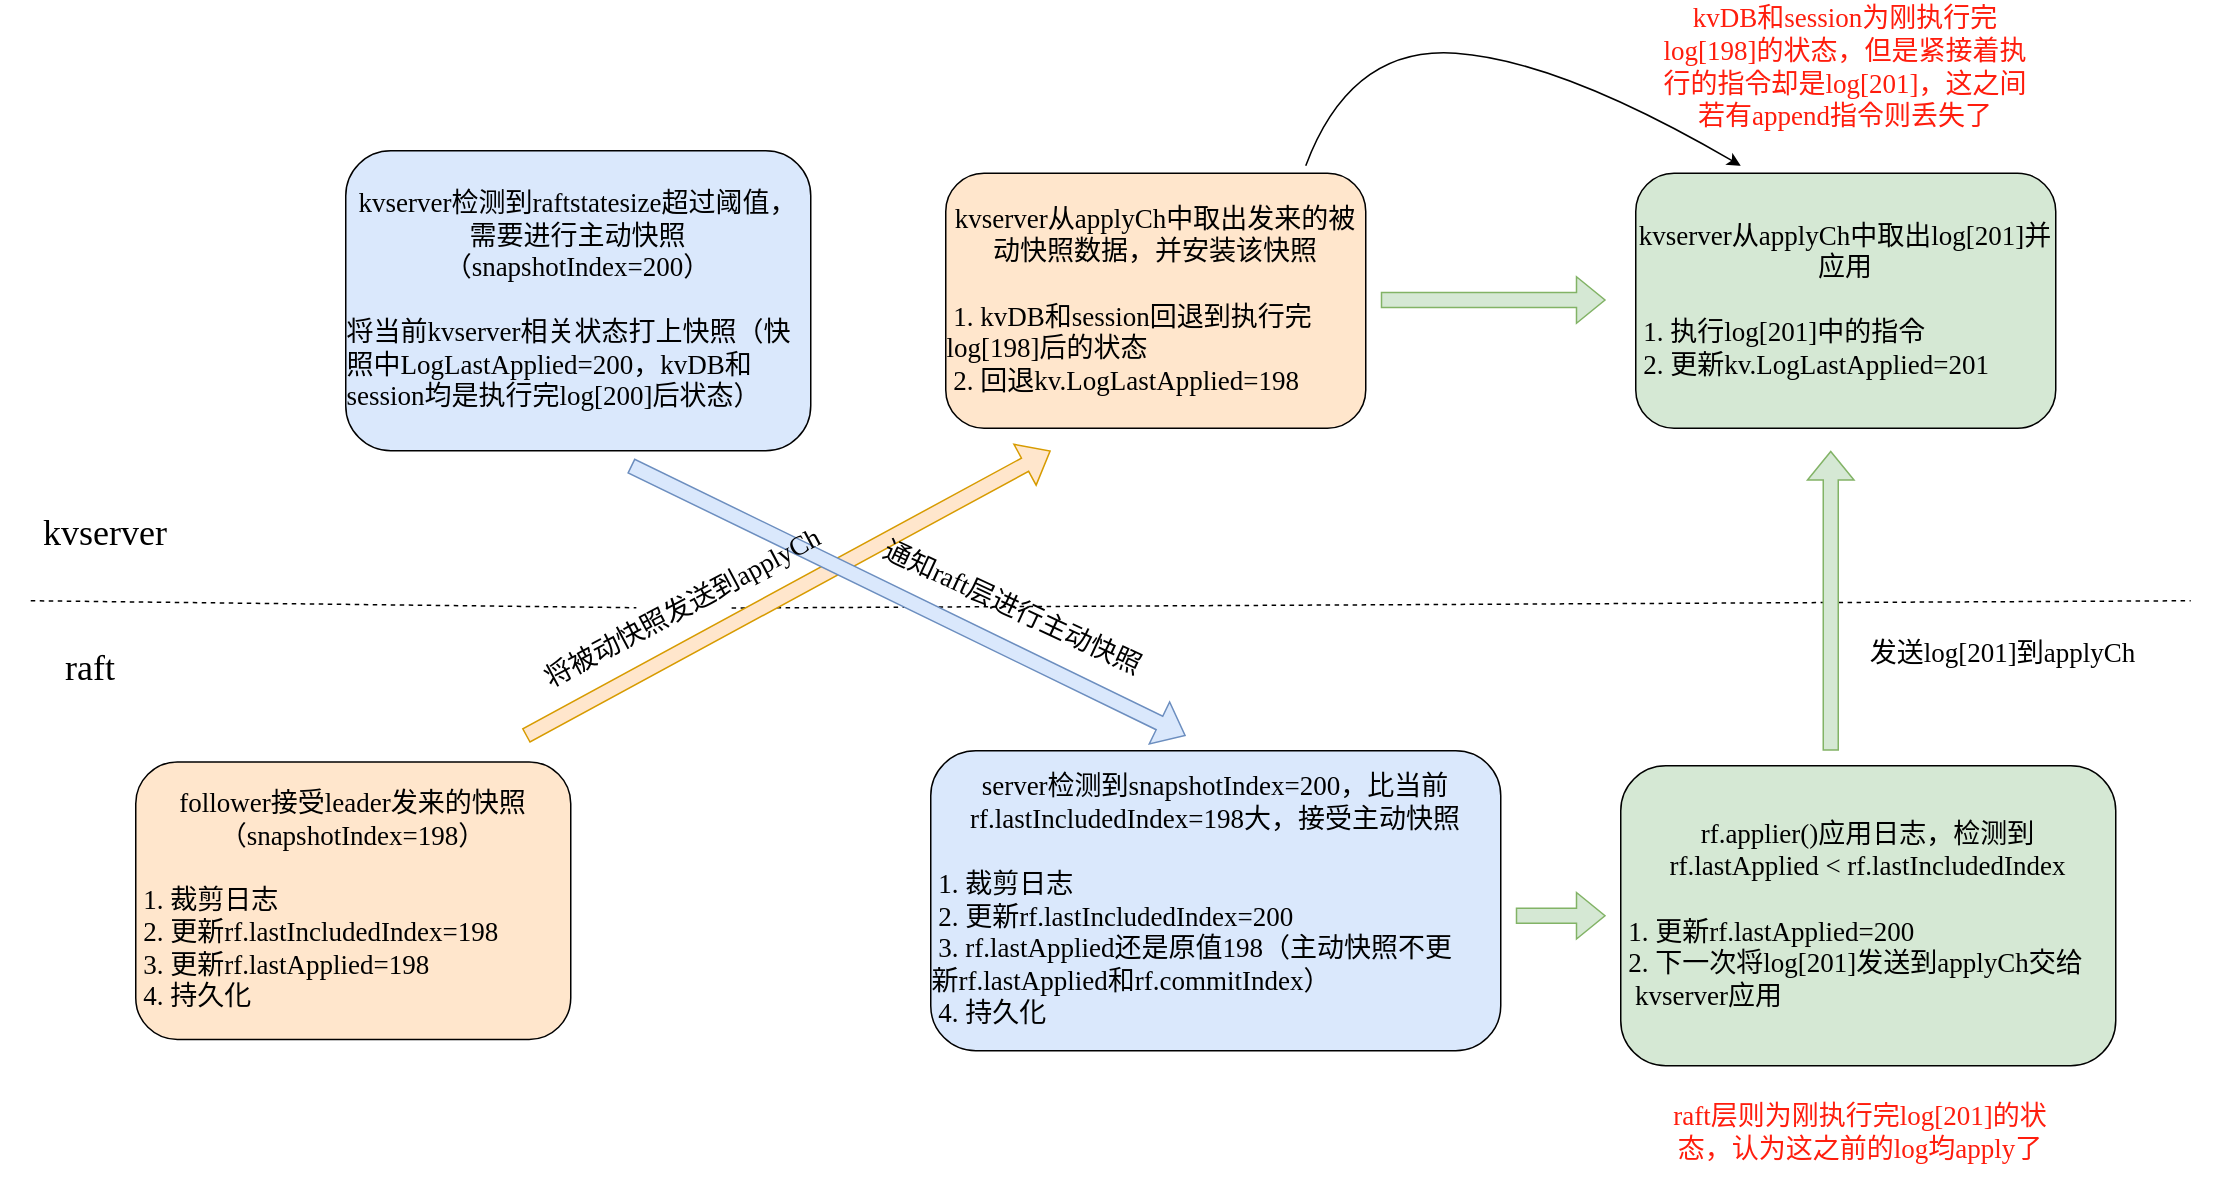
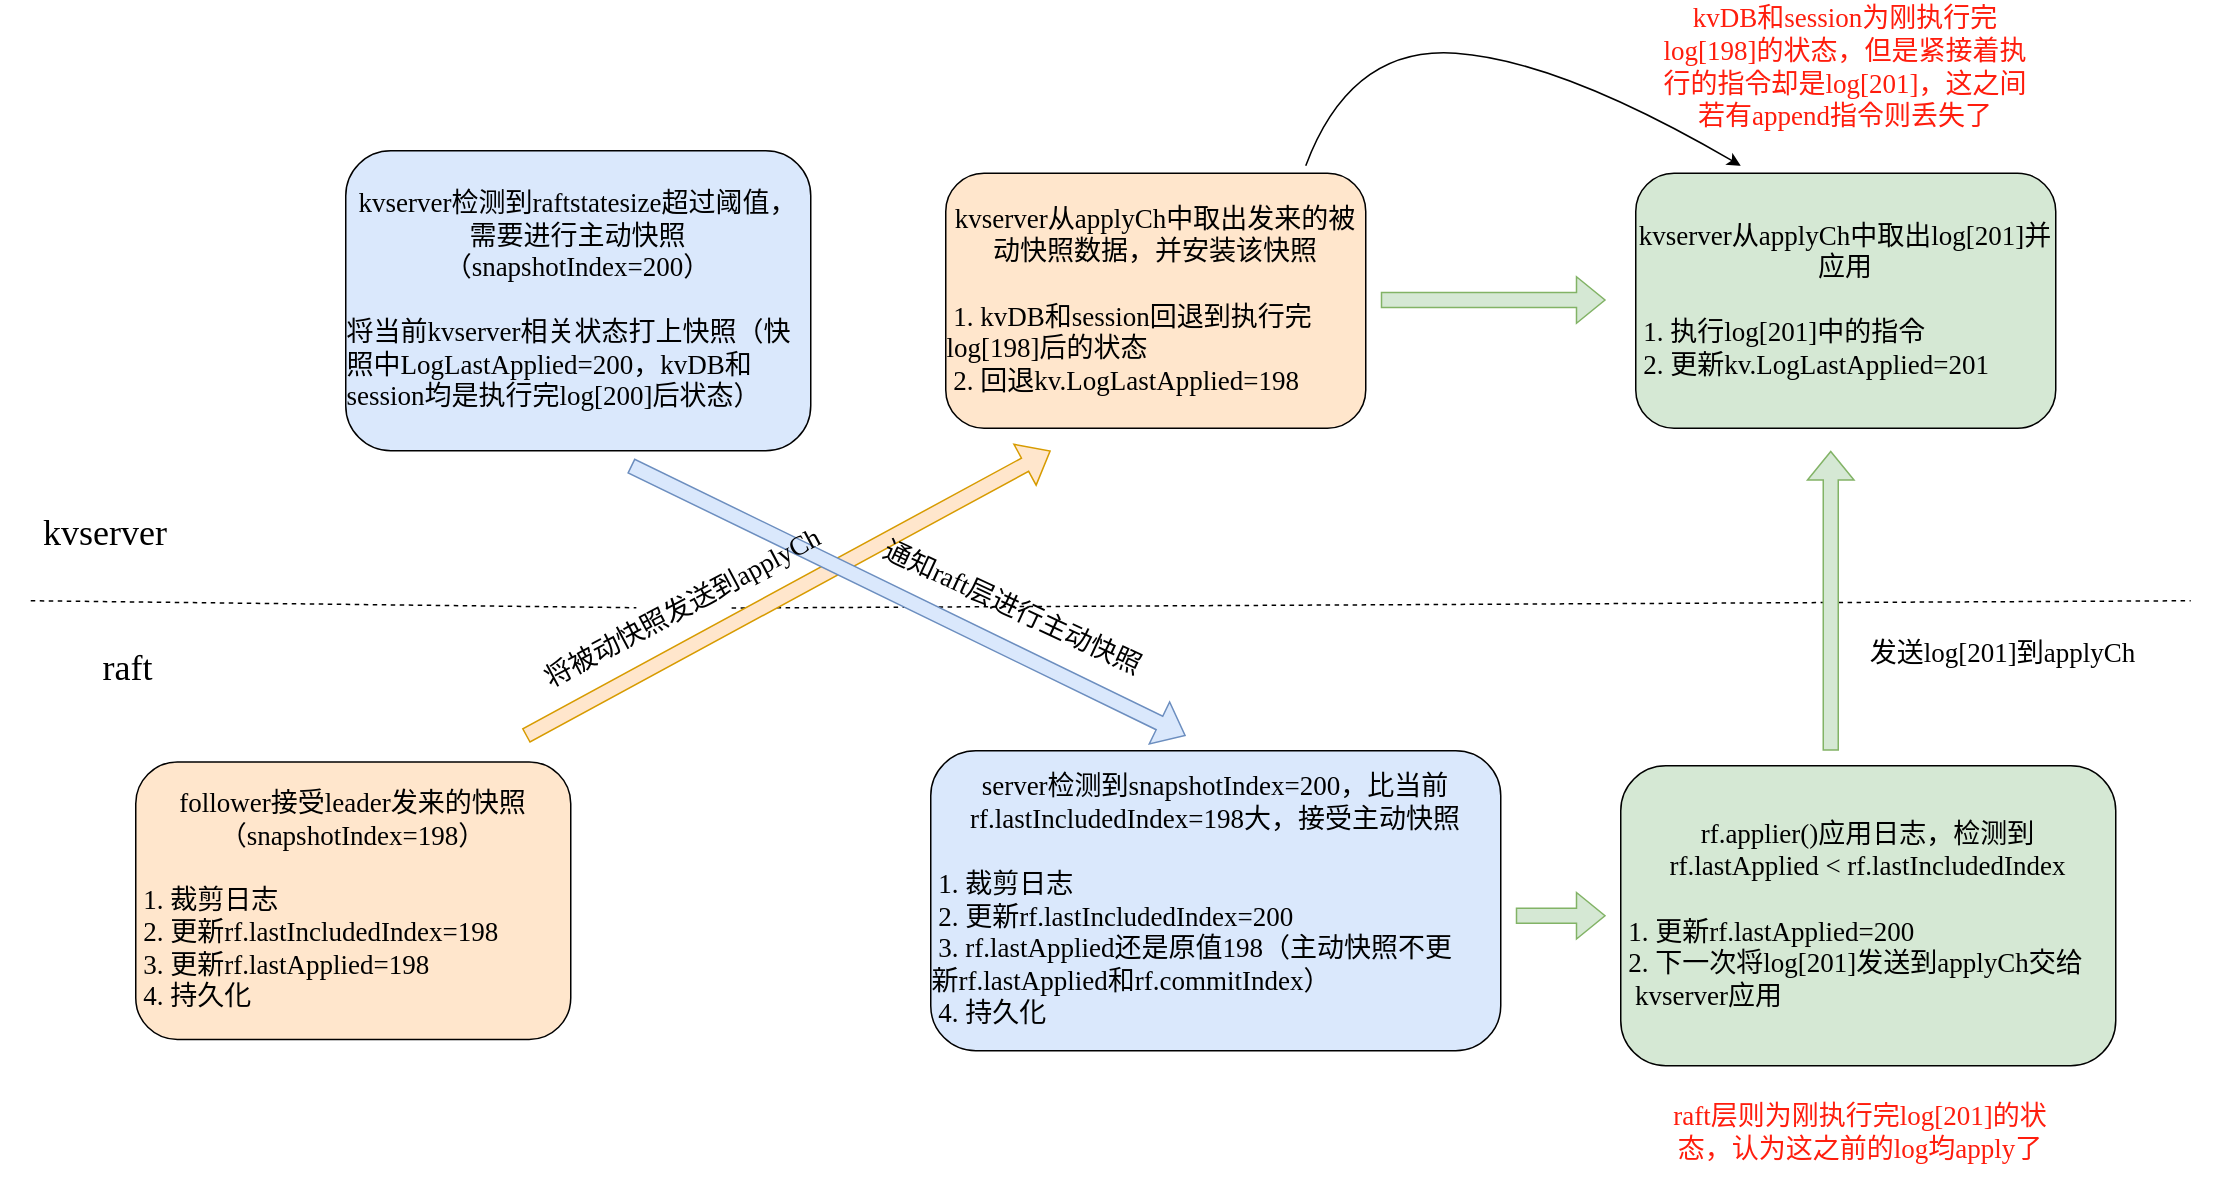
node "raft": moved (91, 668) -> (128, 668)
